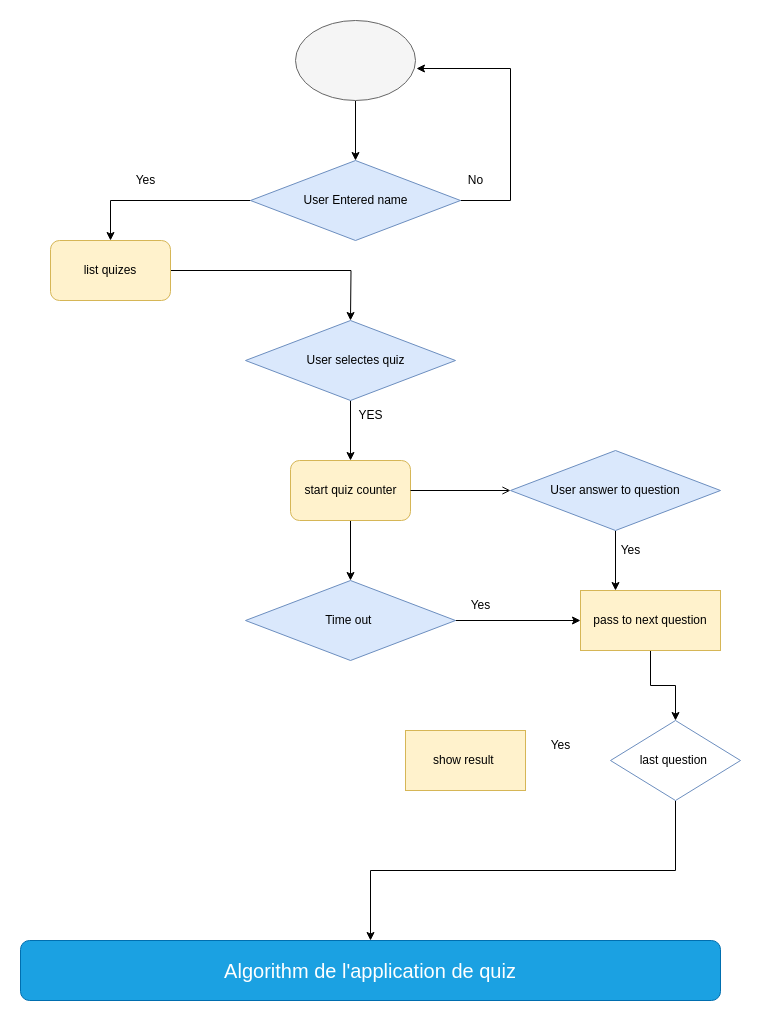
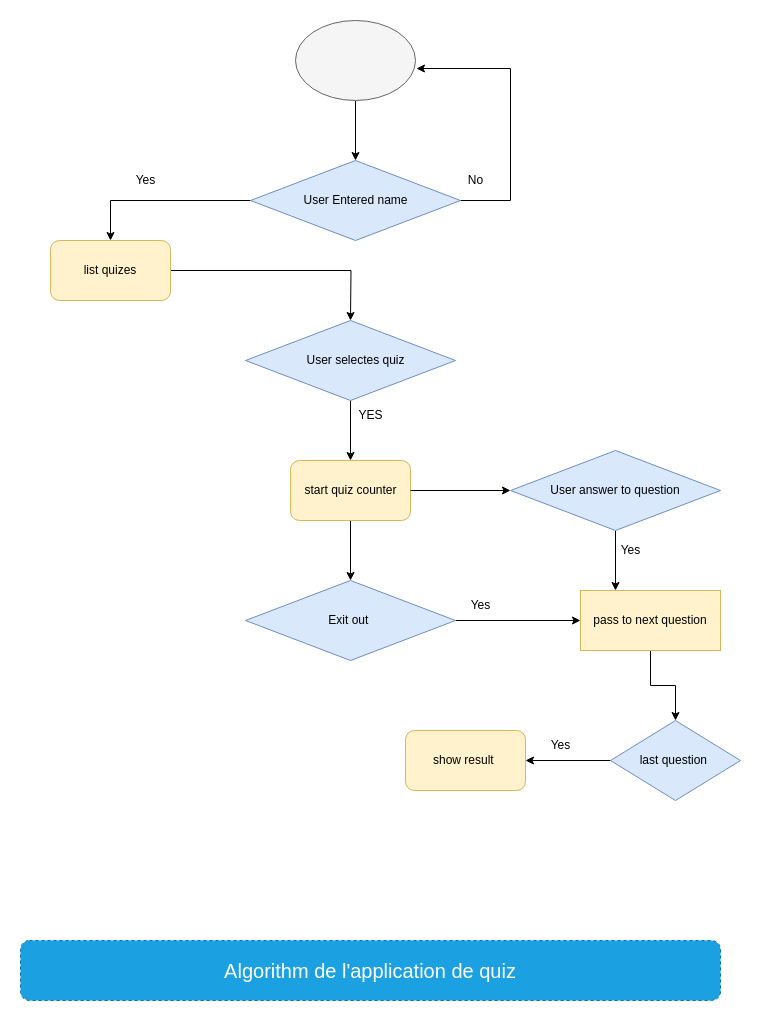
edge "start quiz counter" -> "User answer to question": arrowhead open -> classic
node "Time out": label "Time out" -> "Exit out"
node "show result": shape rectangle -> rounded rectangle
node "last question": fillcolor #ffffff -> #dae8fc
edge "last question" -> "Algorithm de l'application de quiz": now "last question" -> "show result"
node "Algorithm de l'application de quiz": style solid -> dashed
